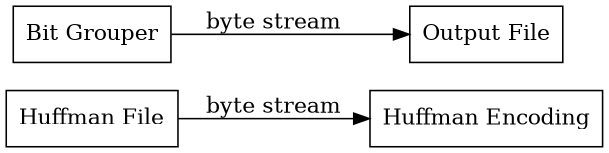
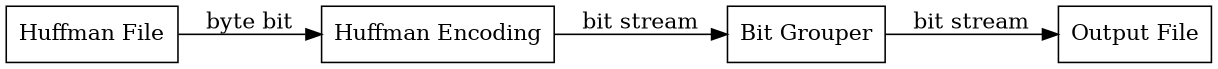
edge "Bit Grouper" -> "Output File": label "byte stream" -> "bit stream"
edge "Huffman Encoding" -> "Bit Grouper": added, label "bit stream"
edge "Huffman File" -> "Huffman Encoding": label "byte stream" -> "byte bit"
